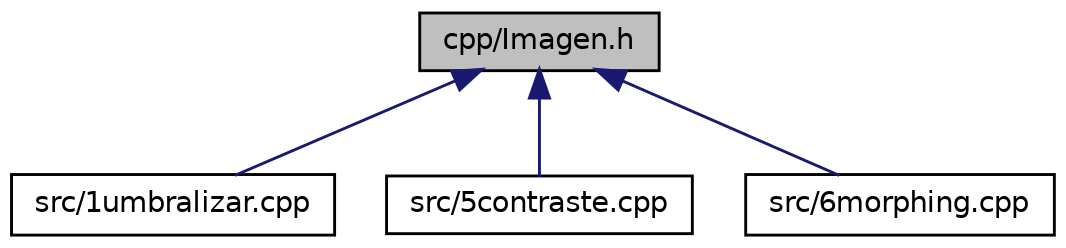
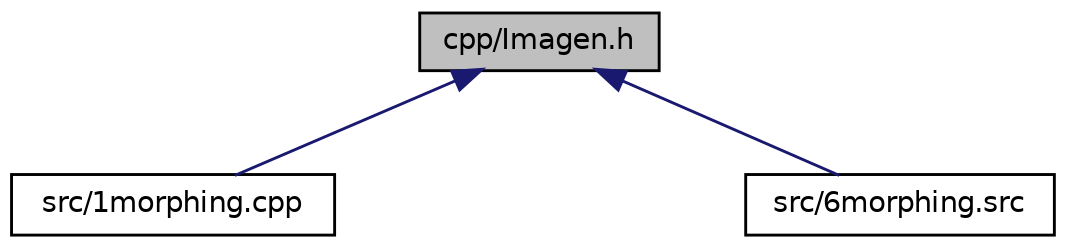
node "src/1umbralizar.cpp": label "src/1umbralizar.cpp" -> "src/1morphing.cpp"
node "src/5contraste.cpp": removed
node "src/6morphing.cpp": label "src/6morphing.cpp" -> "src/6morphing.src"
